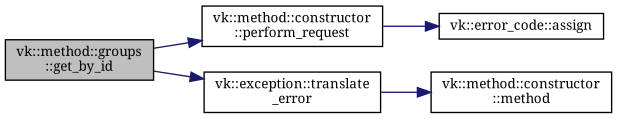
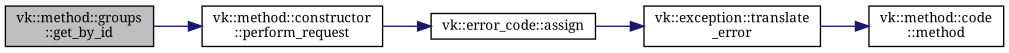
edge "vk::method::groups ::get_by_id" -> "vk::exception::translate _error": now "vk::error_code::assign" -> "vk::exception::translate _error"
node "vk::method::constructor ::method": label "vk::method::constructor ::method" -> "vk::method::code ::method"
